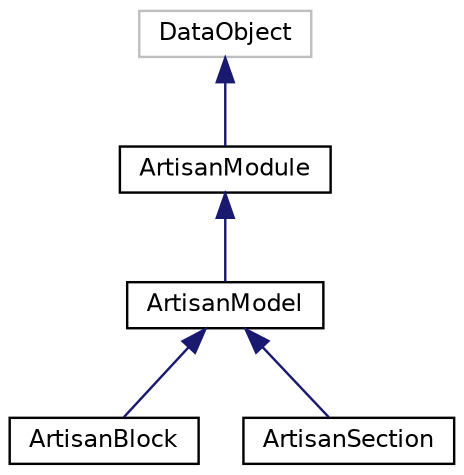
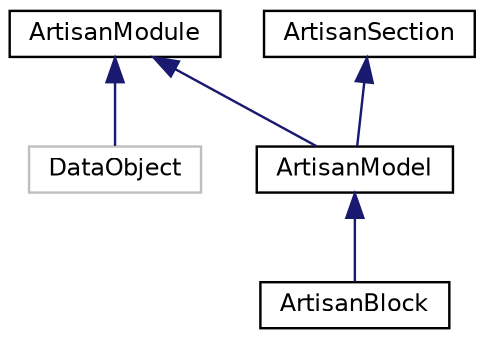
edge "ArtisanModule" -> "DataObject": reversed
edge "ArtisanSection" -> "ArtisanModel": reversed
